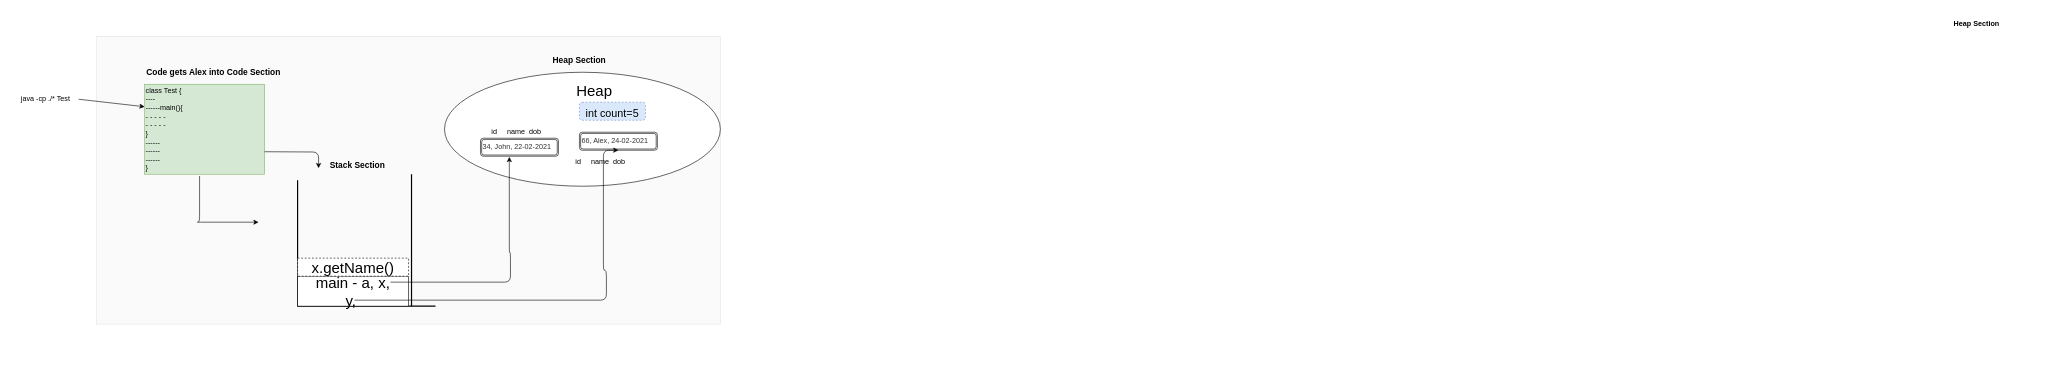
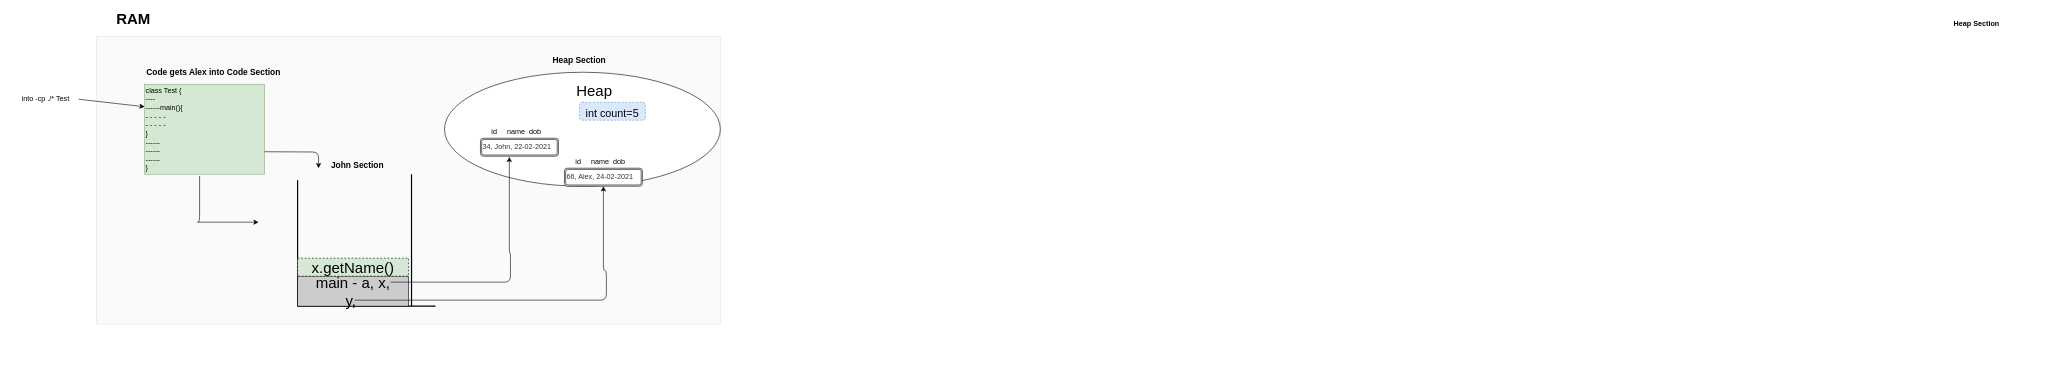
node "RAM": added
node "java -cp ./* Test": label "java -cp ./* Test" -> "into -cp ./* Test"
node "66, Alex, 24-02-2021": moved (618, 141) -> (603, 177)
node "Stack Section": label "Stack Section" -> "John Section"
node "x.getName()": fillcolor #ffffff -> #d5e8d4
node "main - a, x, y,": fillcolor #ffffff -> #cccccc
